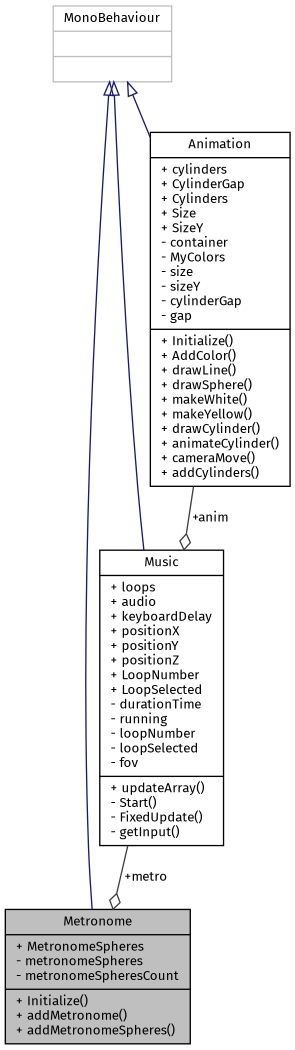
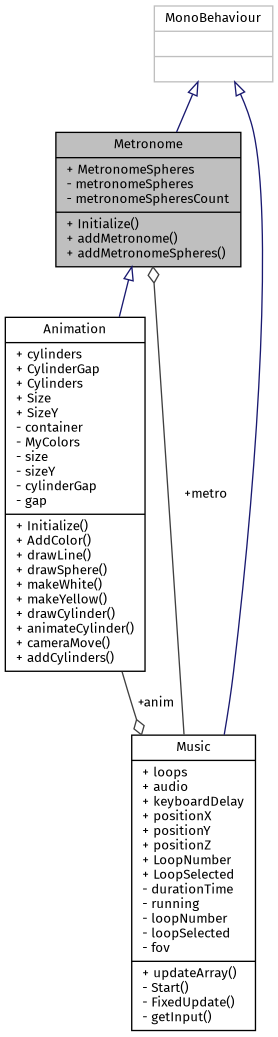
edge "Animation" -> "MonoBehaviour": now "Animation" -> "Metronome"
